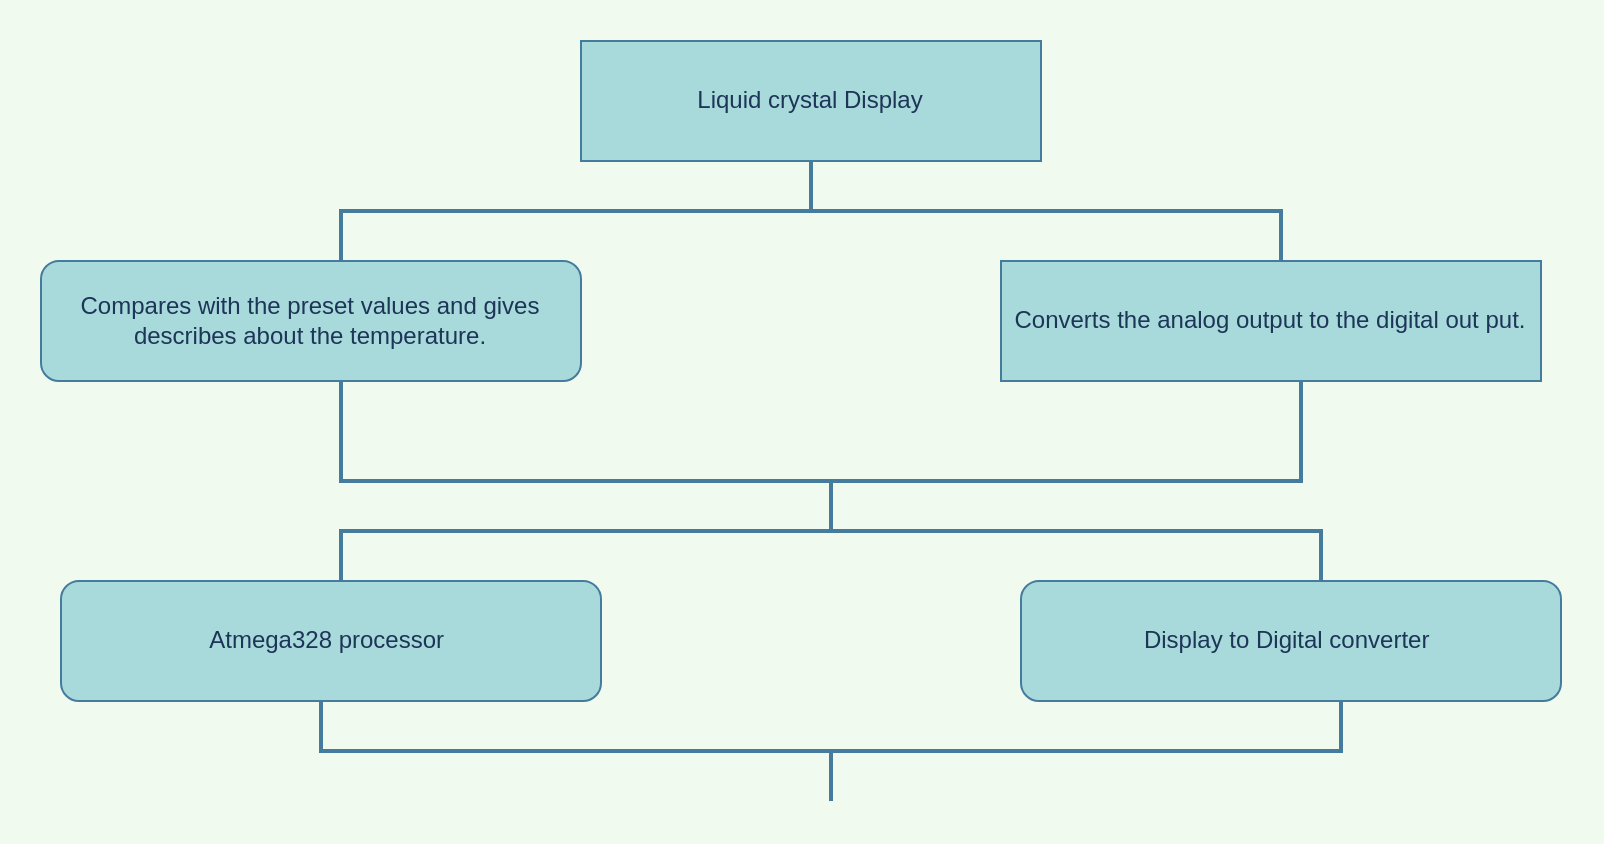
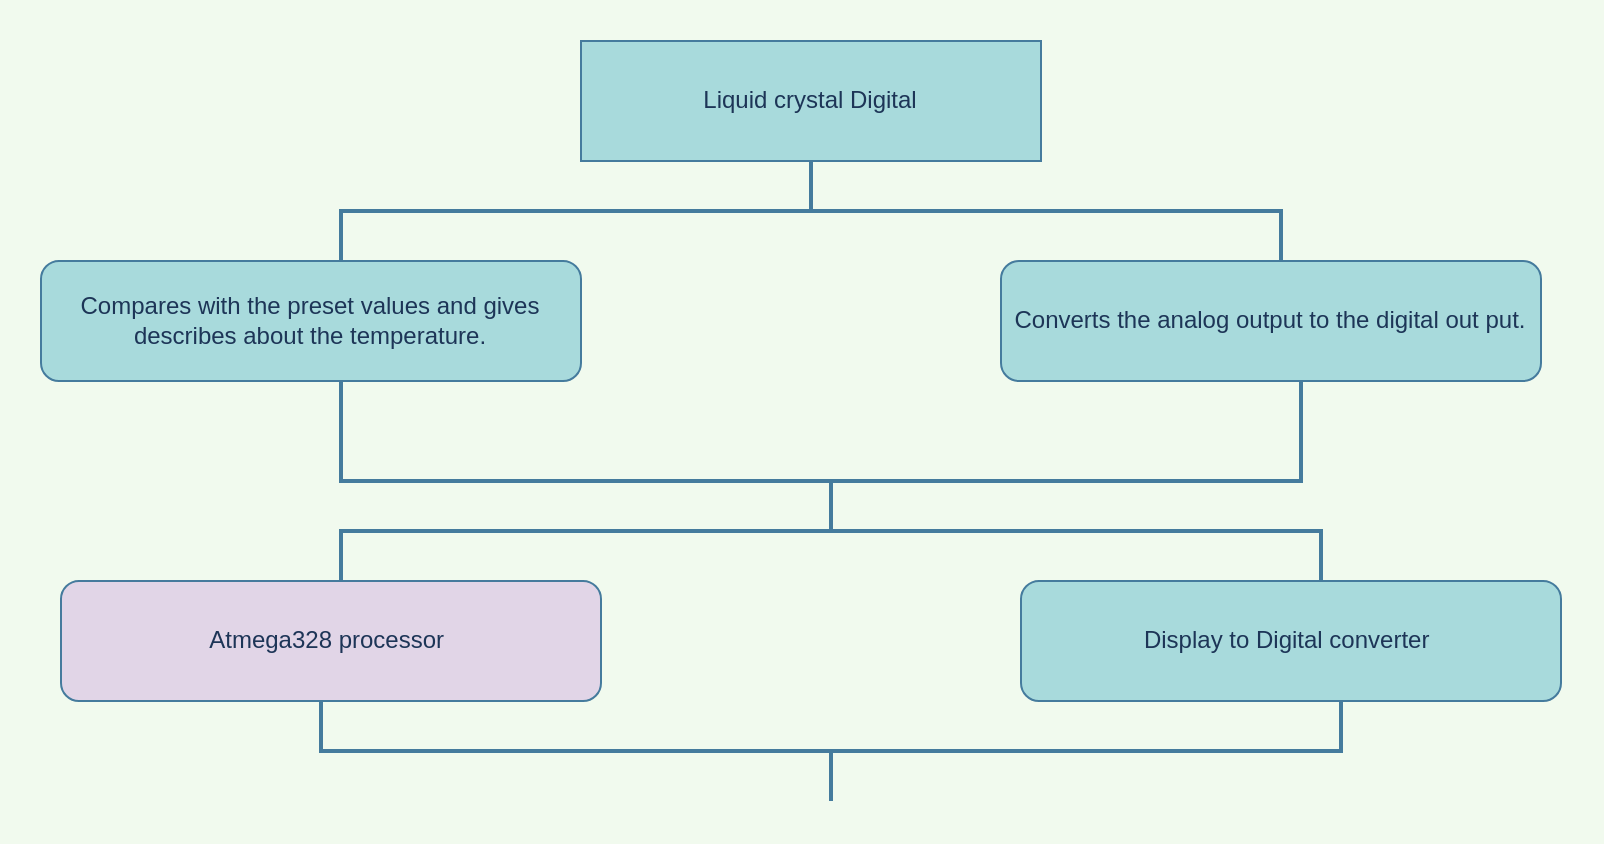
node "Liquid crystal Display": label "Liquid crystal Display" -> "Liquid crystal Digital"
node "Converts the analog output to the digital out put.": shape rectangle -> rounded rectangle
node "Atmega328 processor": fillcolor #a8dadc -> #e1d5e7
